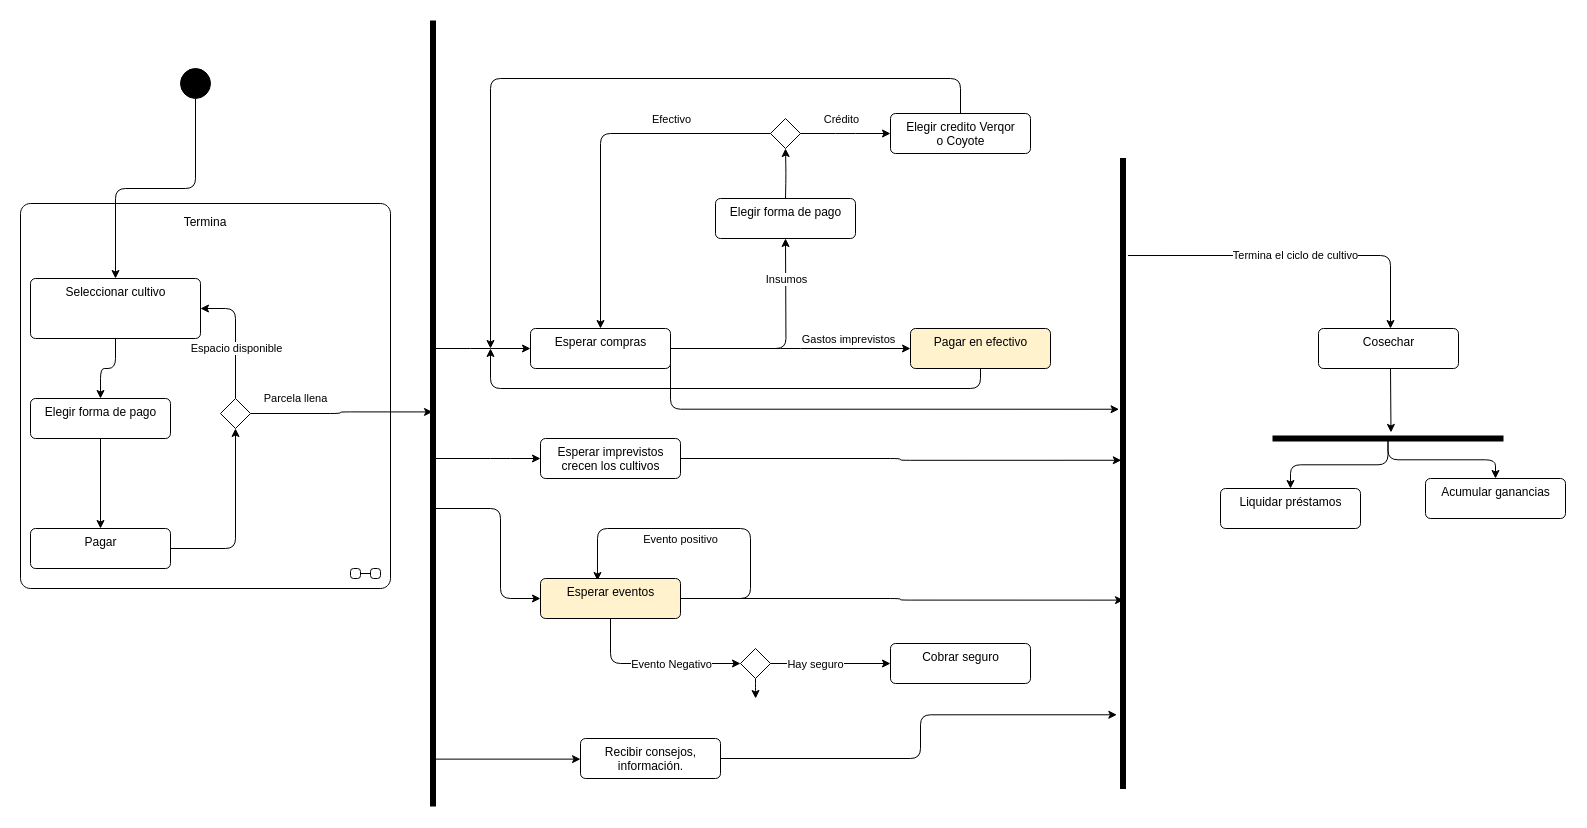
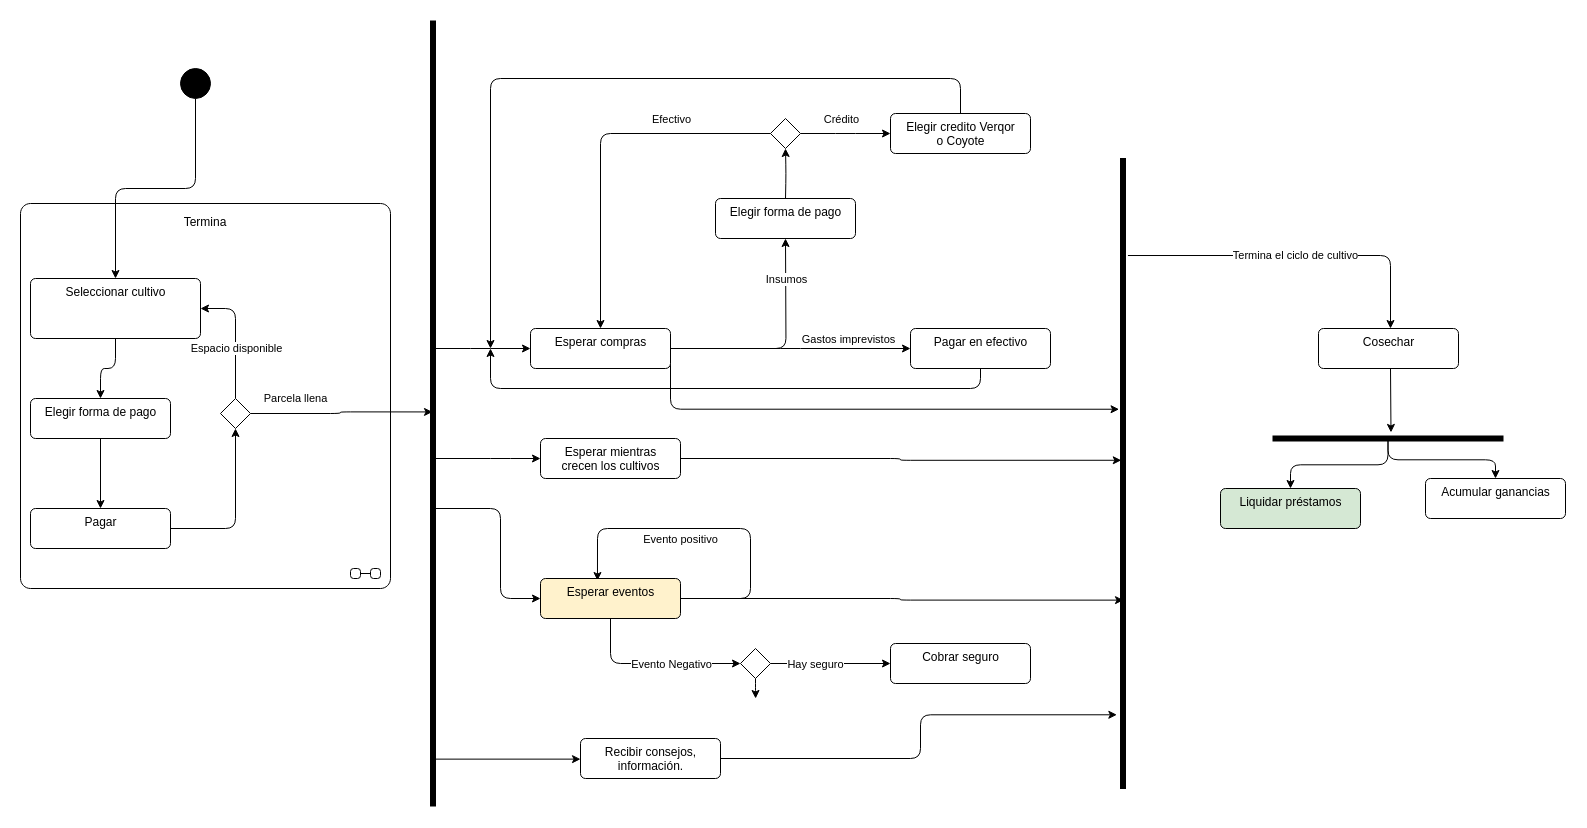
node "Pagar en efectivo": fillcolor #fff2cc -> #ffffff
node "Esperar imprevistos crecen los cultivos": label "Esperar imprevistos crecen los cultivos" -> "Esperar mientras crecen los cultivos"
node "Liquidar préstamos": fillcolor #ffffff -> #d5e8d4
node "Pagar": moved (101, 549) -> (101, 529)
